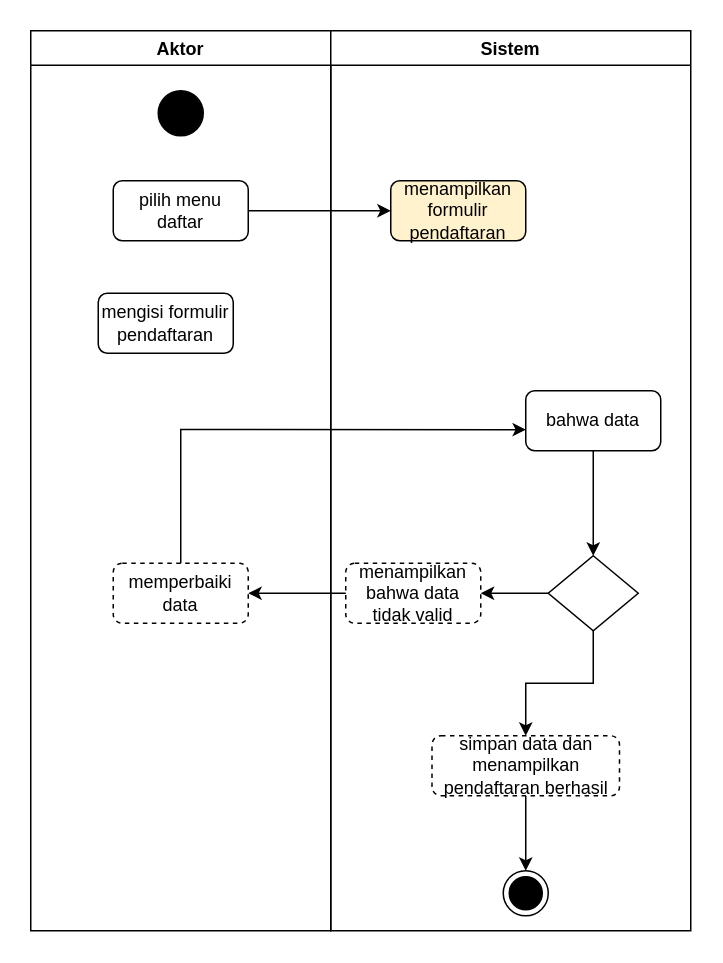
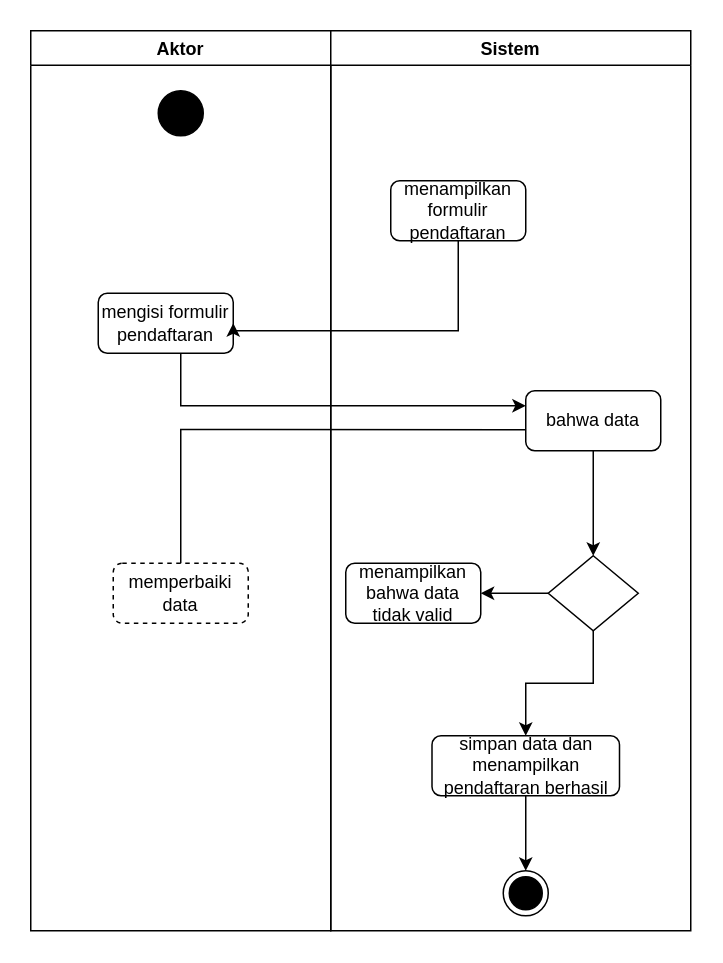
node "pilih menu daftar": removed
edge "pilih menu daftar" -> "menampilkan formulir pendaftaran": removed
node "menampilkan formulir pendaftaran": fillcolor #fff2cc -> #ffffff
edge "menampilkan formulir pendaftaran" -> "mengisi formulir pendaftaran": added
edge "mengisi formulir pendaftaran" -> "bahwa data": added
edge "memperbaiki data" -> "bahwa data": arrowhead classic -> none
edge "menampilkan bahwa data tidak valid" -> "memperbaiki data": removed
node "menampilkan bahwa data tidak valid": style dashed -> solid
node "simpan data dan menampilkan pendaftaran berhasil": style dashed -> solid
